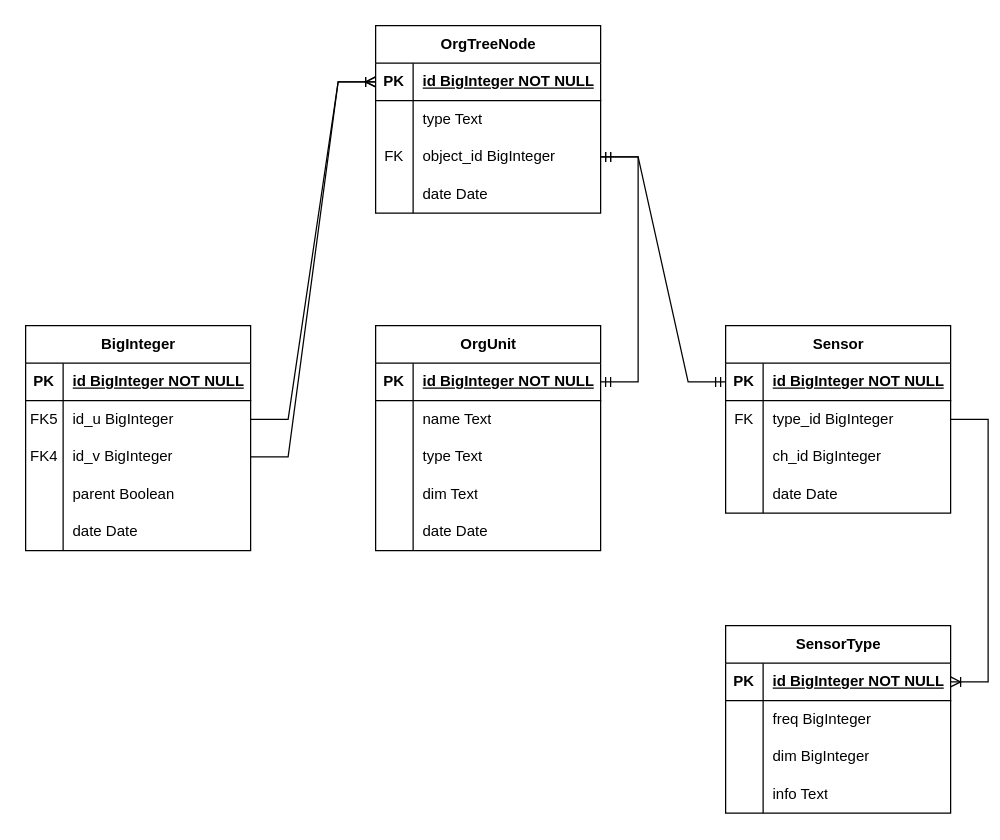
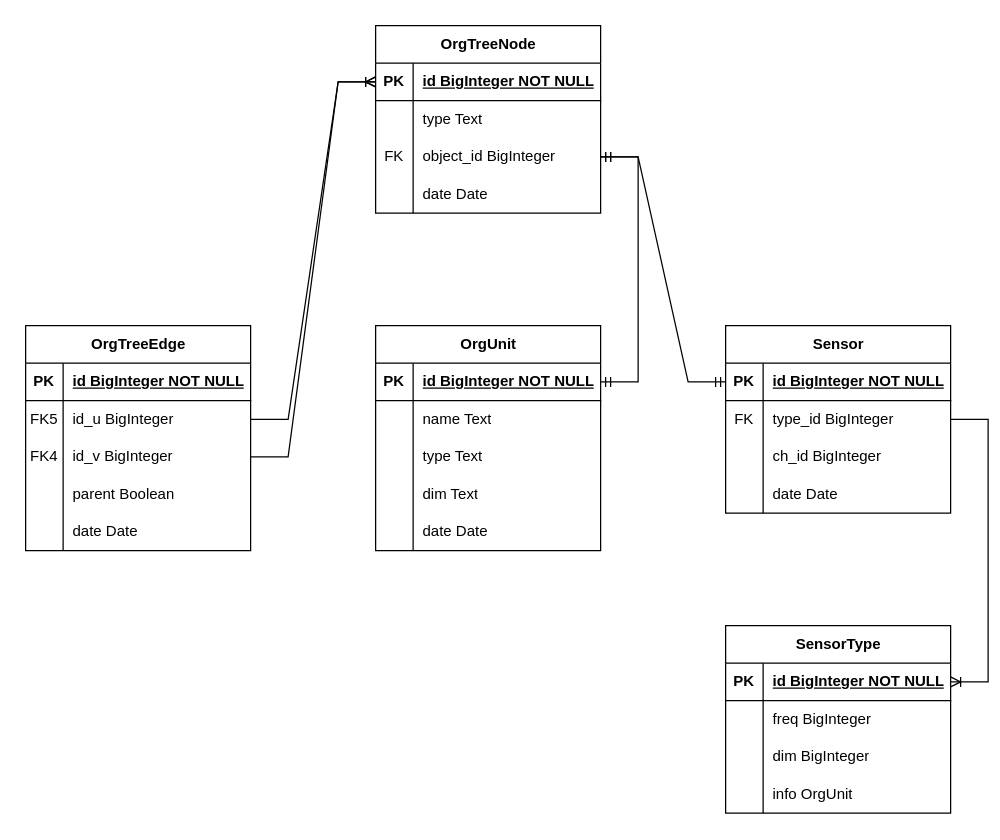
node "BigInteger": label "BigInteger" -> "OrgTreeEdge"
node "info Text": label "info Text" -> "info OrgUnit"
